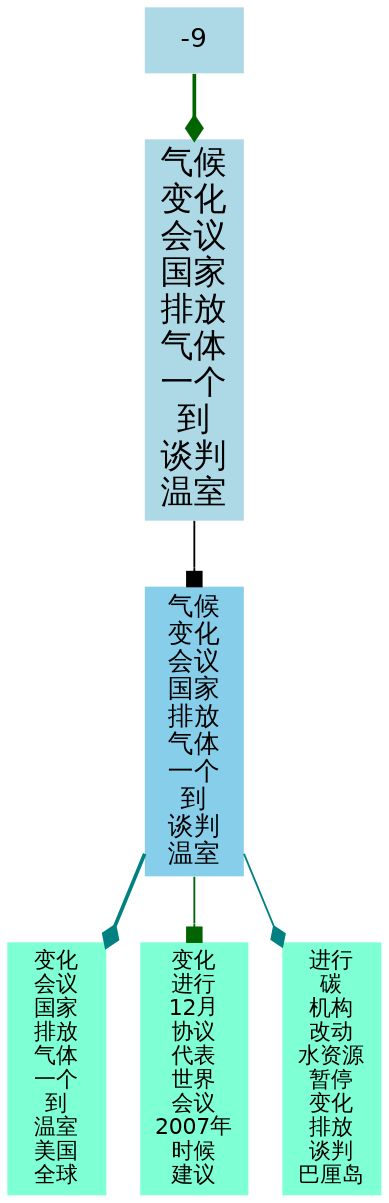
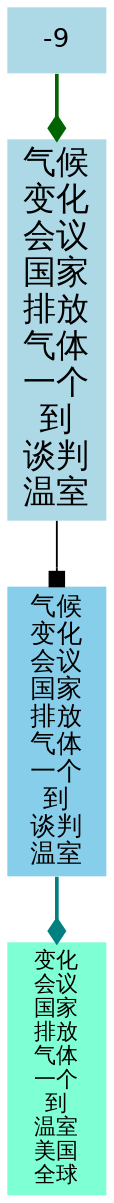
node "变化 进行 12月 协议 代表 世界 会议 2007年 时候 建议": removed
node "进行 碳 机构 改动 水资源 暂停 变化 排放 谈判 巴厘岛": removed
